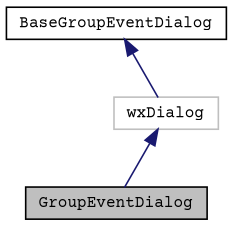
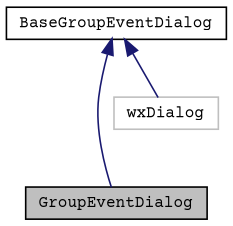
edge "GroupEventDialog" -> "wxDialog": now "GroupEventDialog" -> "BaseGroupEventDialog"
